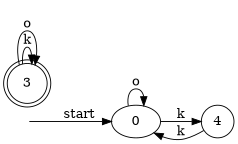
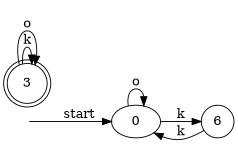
node "4": label "4" -> "6"
